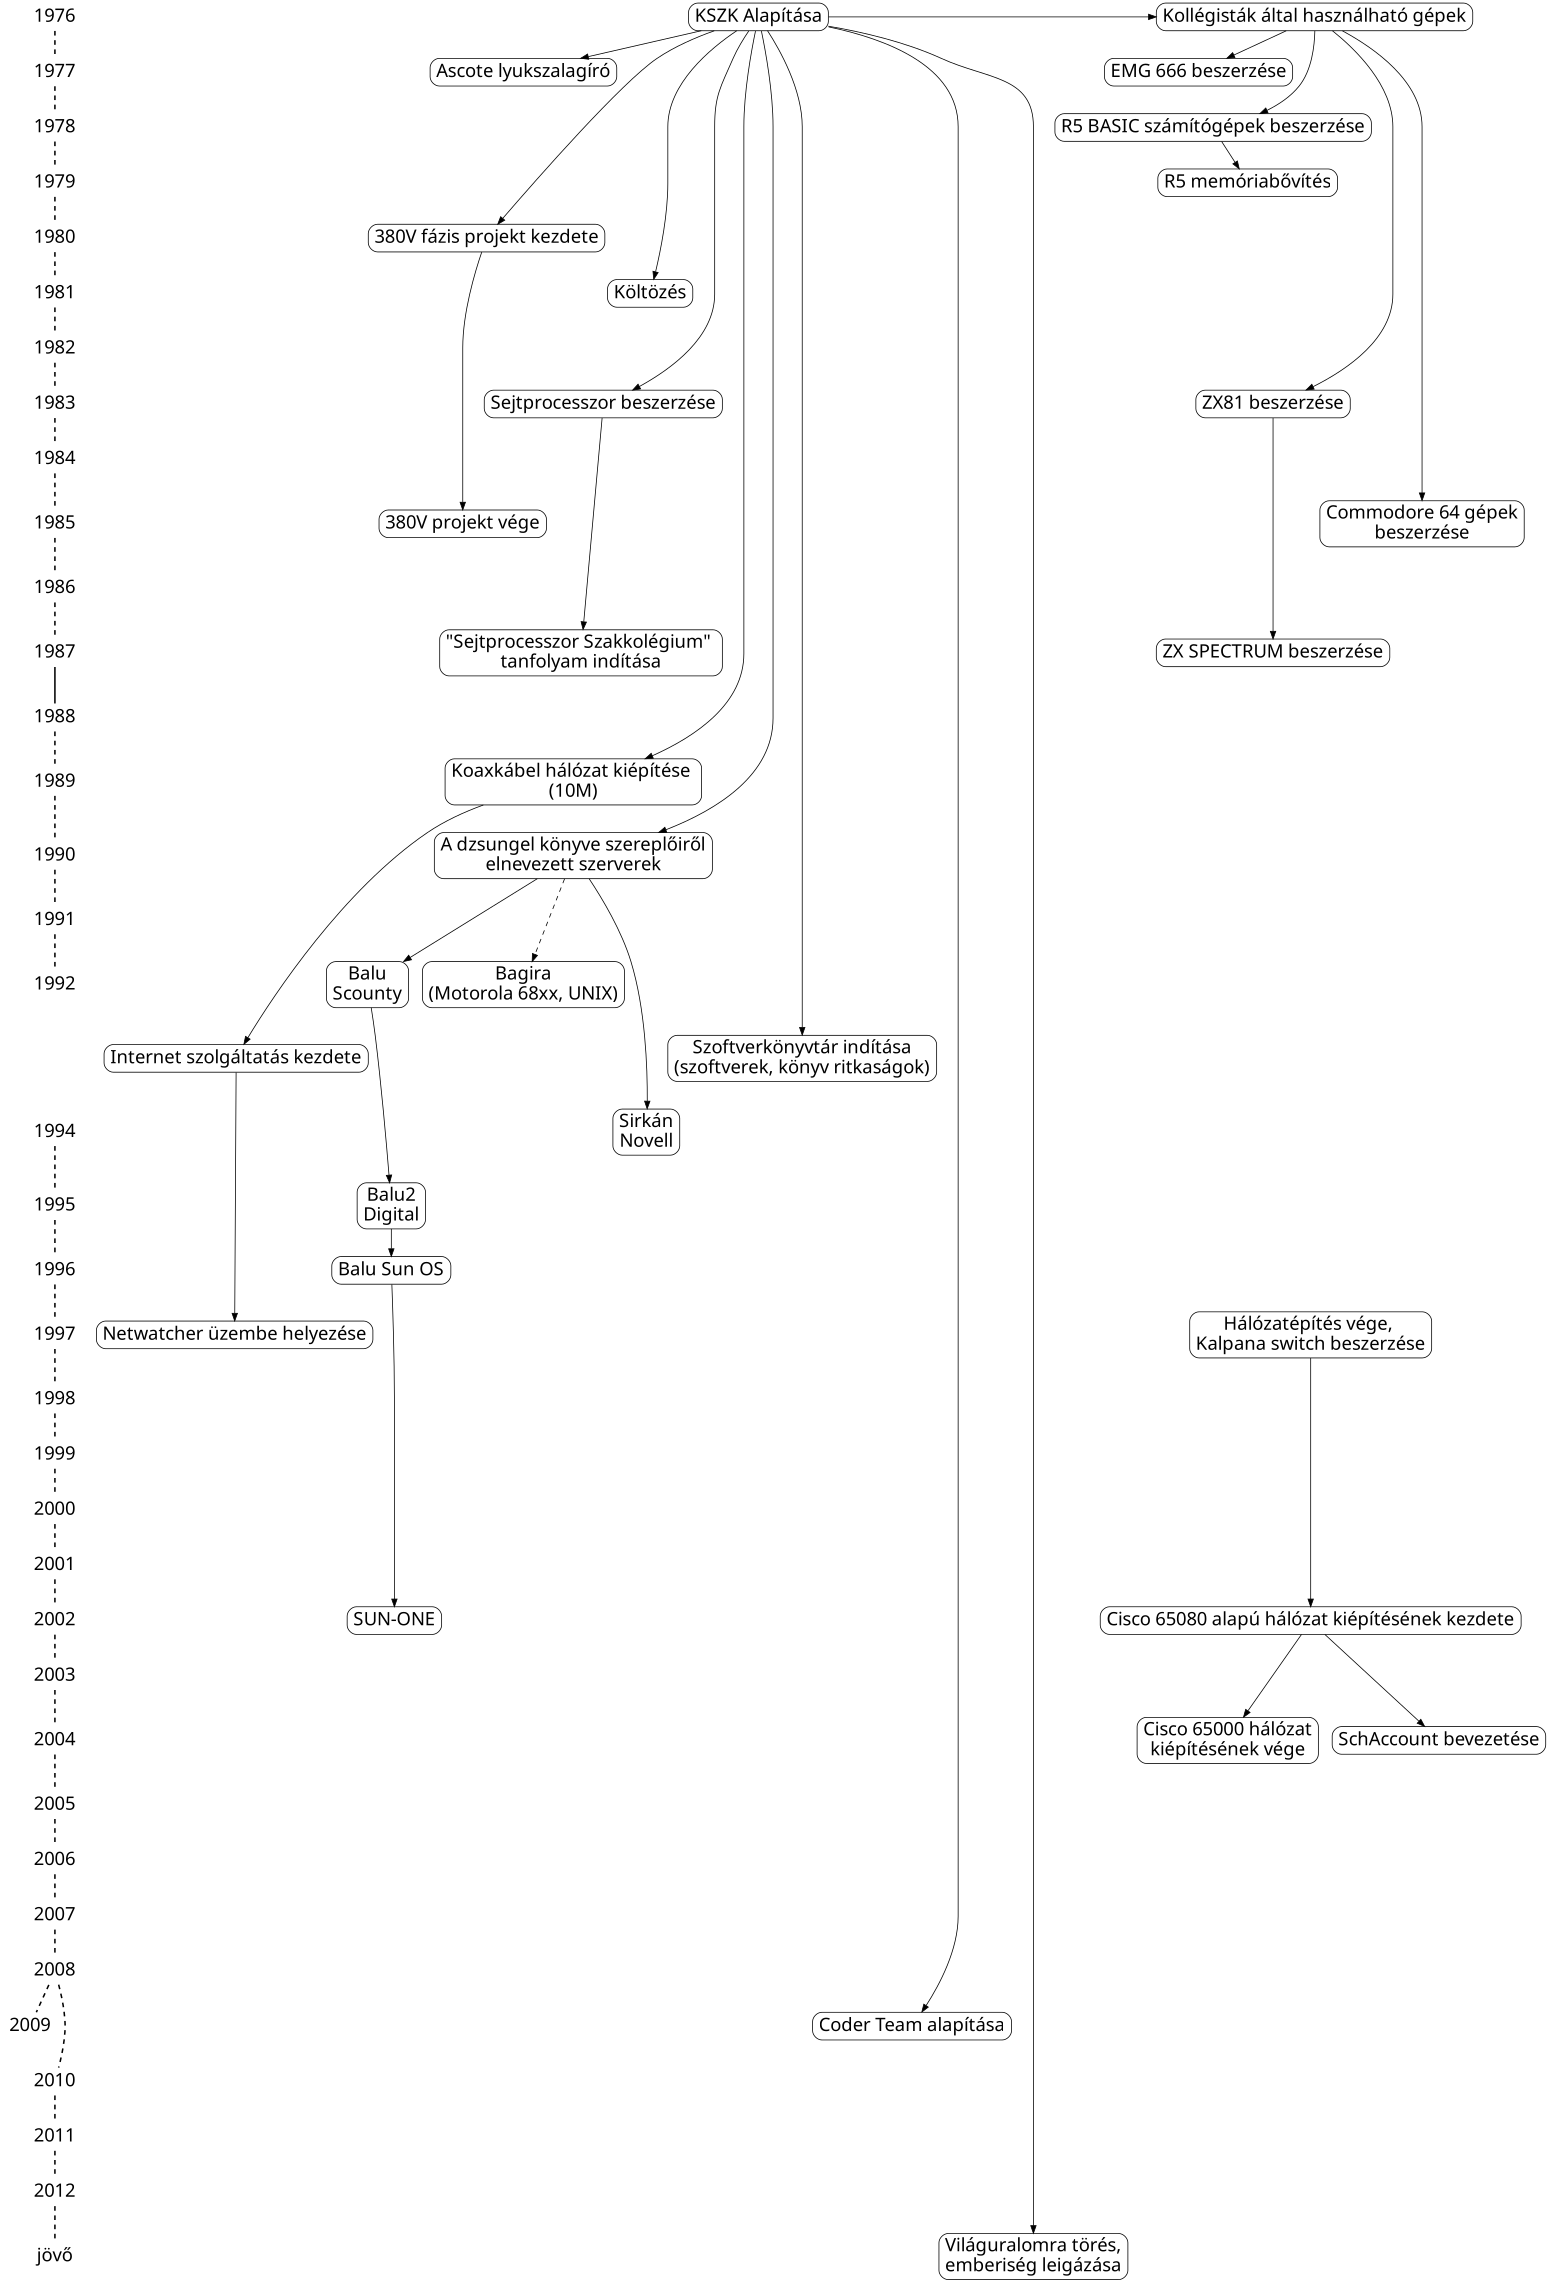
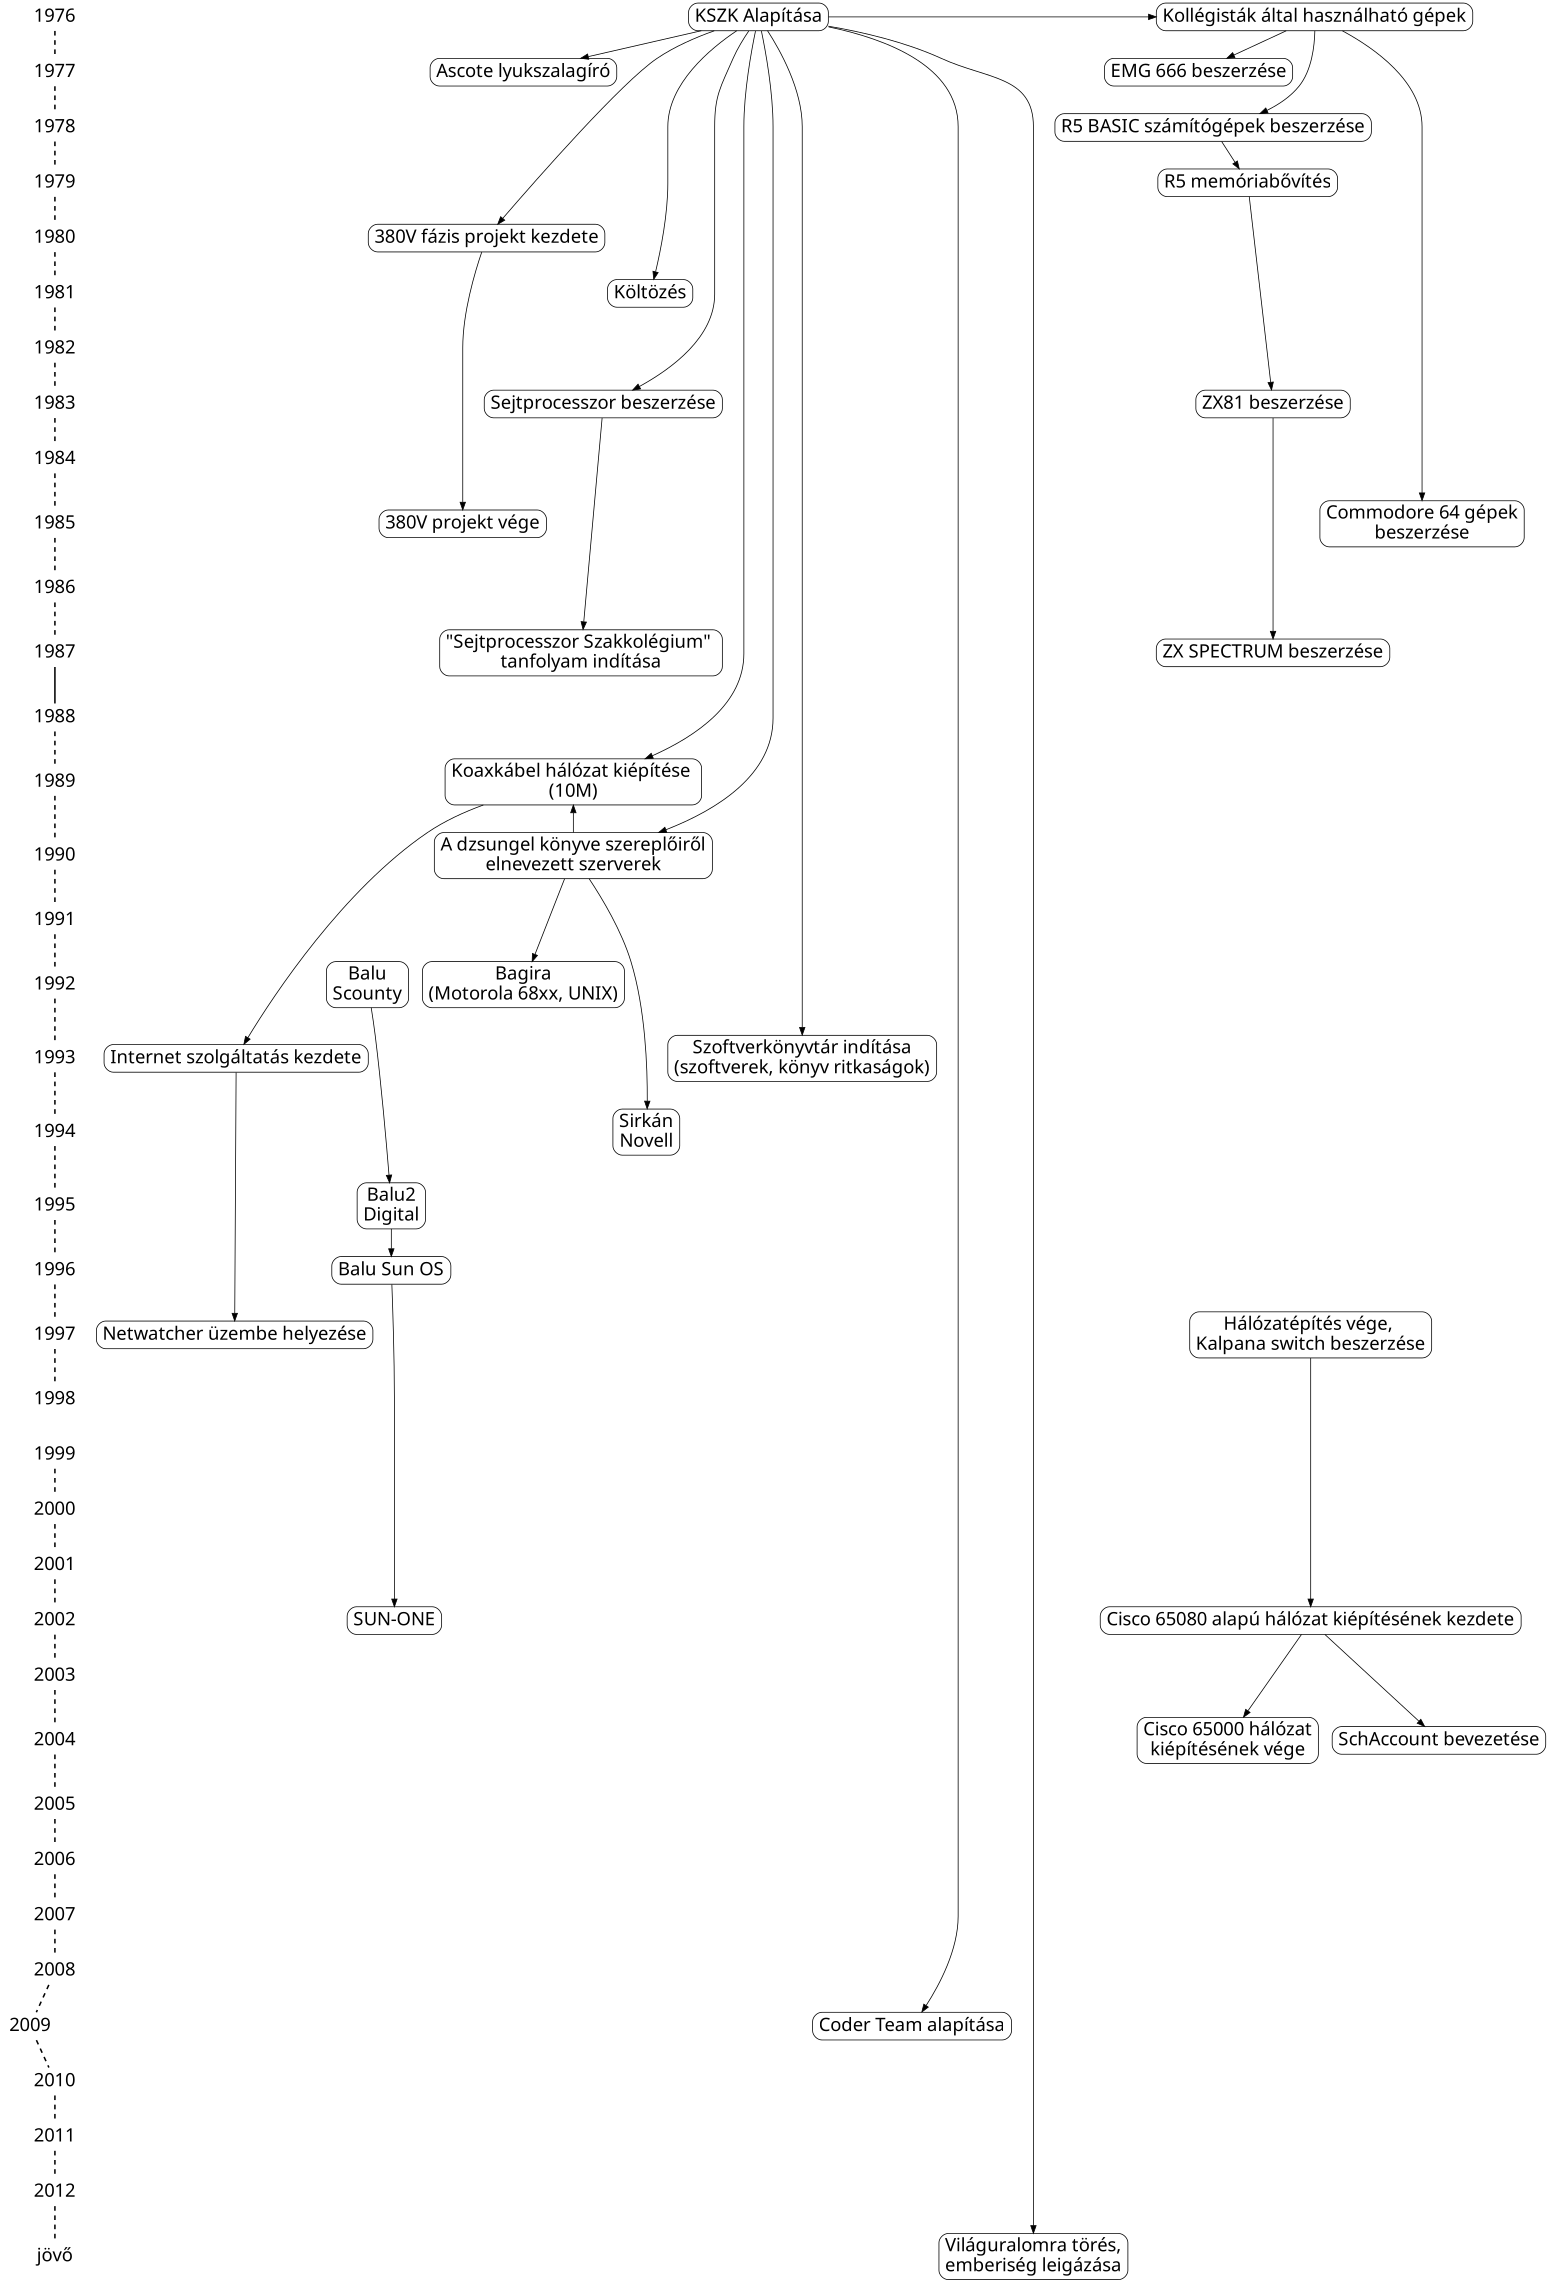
edge "Kollégisták által használható gépek" -> "ZX81 beszerzése": now "R5 memóriabővítés" -> "ZX81 beszerzése"
edge "A dzsungel könyve szereplőiről elnevezett szerverek" -> "Bagira (Motorola 68xx, UNIX)": style dashed -> solid
edge "A dzsungel könyve szereplőiről elnevezett szerverek" -> "Balu Scounty": now "A dzsungel könyve szereplőiről elnevezett szerverek" -> "Koaxkábel hálózat kiépítése (10M)"
node "1993": added
edge "1998" -- "1999": removed
edge "2008" -- "2010": now "2009" -- "2010"
